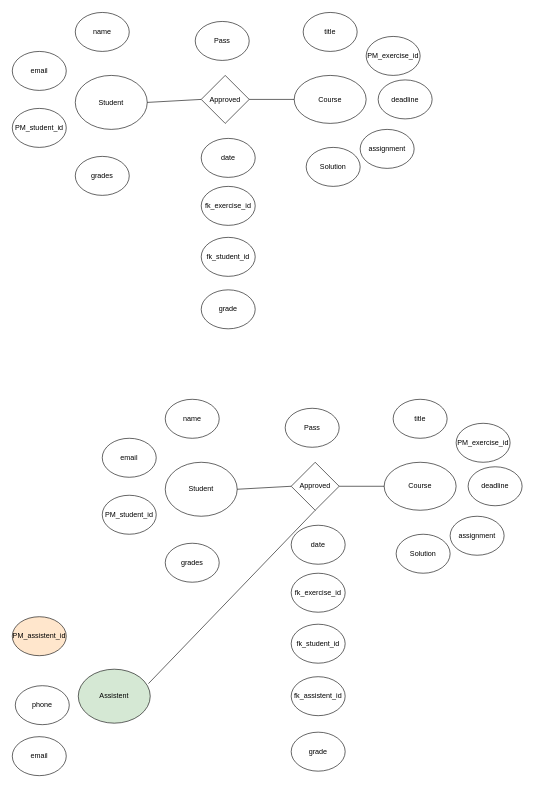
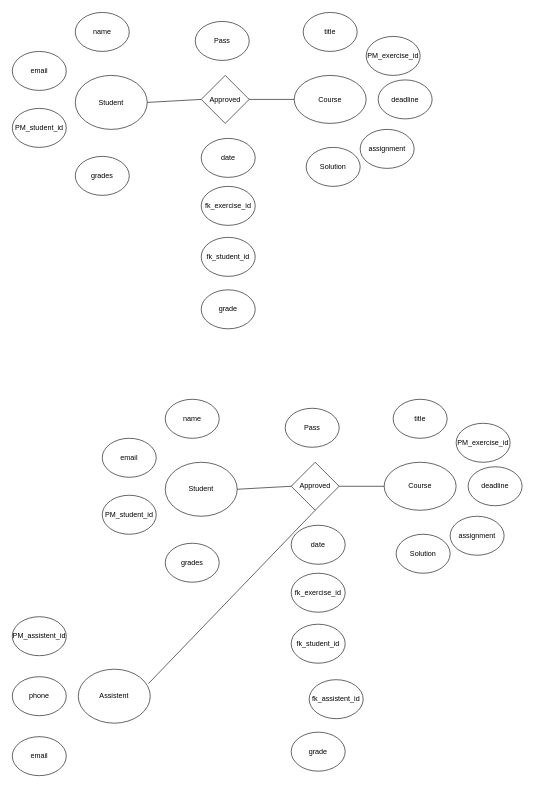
node "PM_assistent_id": fillcolor #ffe6cc -> #ffffff
node "Assistent": fillcolor #d5e8d4 -> #ffffff
node "fk_assistent_id": moved (318, 696) -> (336, 699)
node "phone": moved (42, 705) -> (39, 696)
